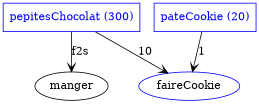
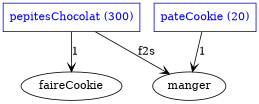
edge "pateCookie (20)" -> "faireCookie": now "pateCookie (20)" -> "manger"
edge "pepitesChocolat (300)" -> "faireCookie": label "10" -> "1"
node "faireCookie": color blue -> black
